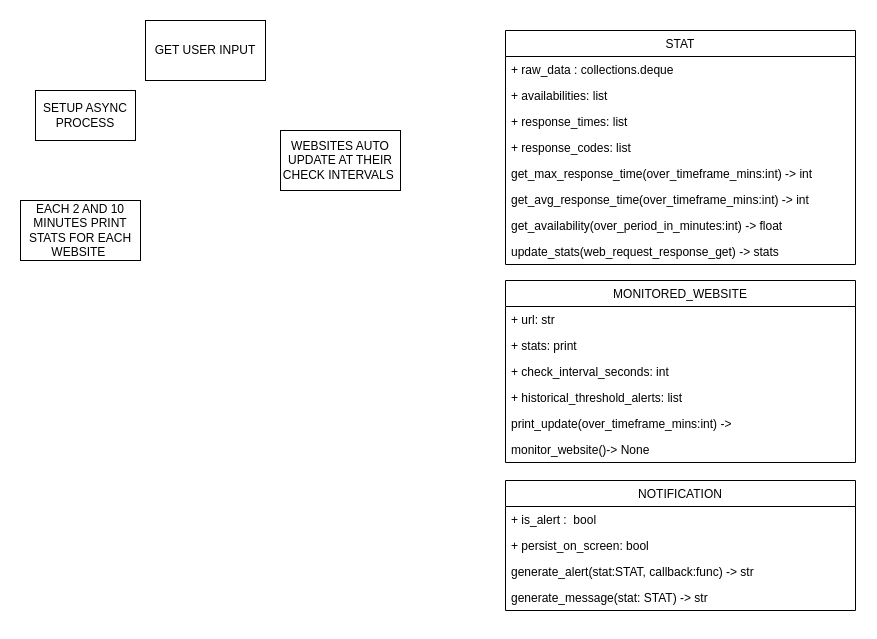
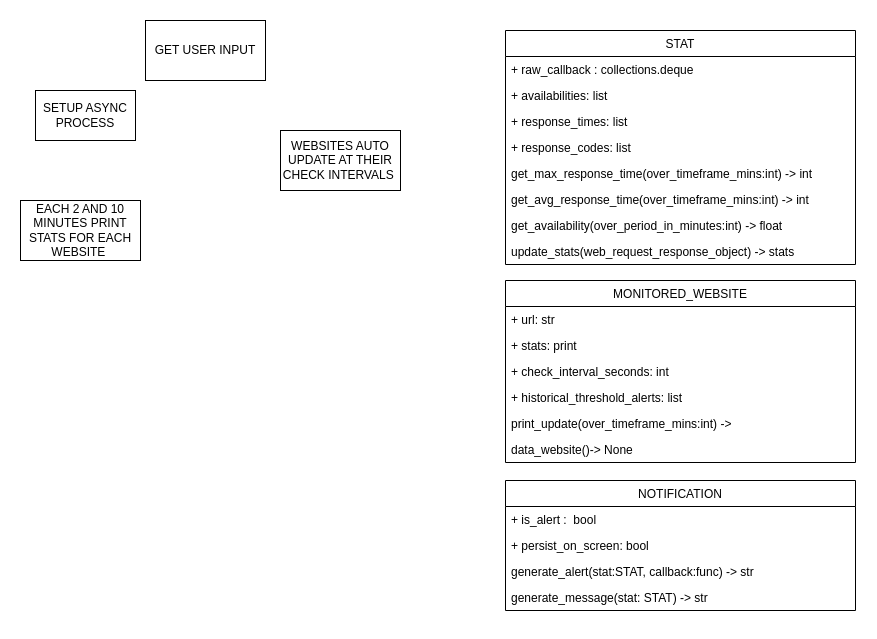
node "+ raw_data : collections.deque": label "+ raw_data : collections.deque" -> "+ raw_callback : collections.deque"
node "update_stats(web_request_response_get) -> stats": label "update_stats(web_request_response_get) -> stats" -> "update_stats(web_request_response_object) -> stats"
node "monitor_website()-> None": label "monitor_website()-> None" -> "data_website()-> None"
